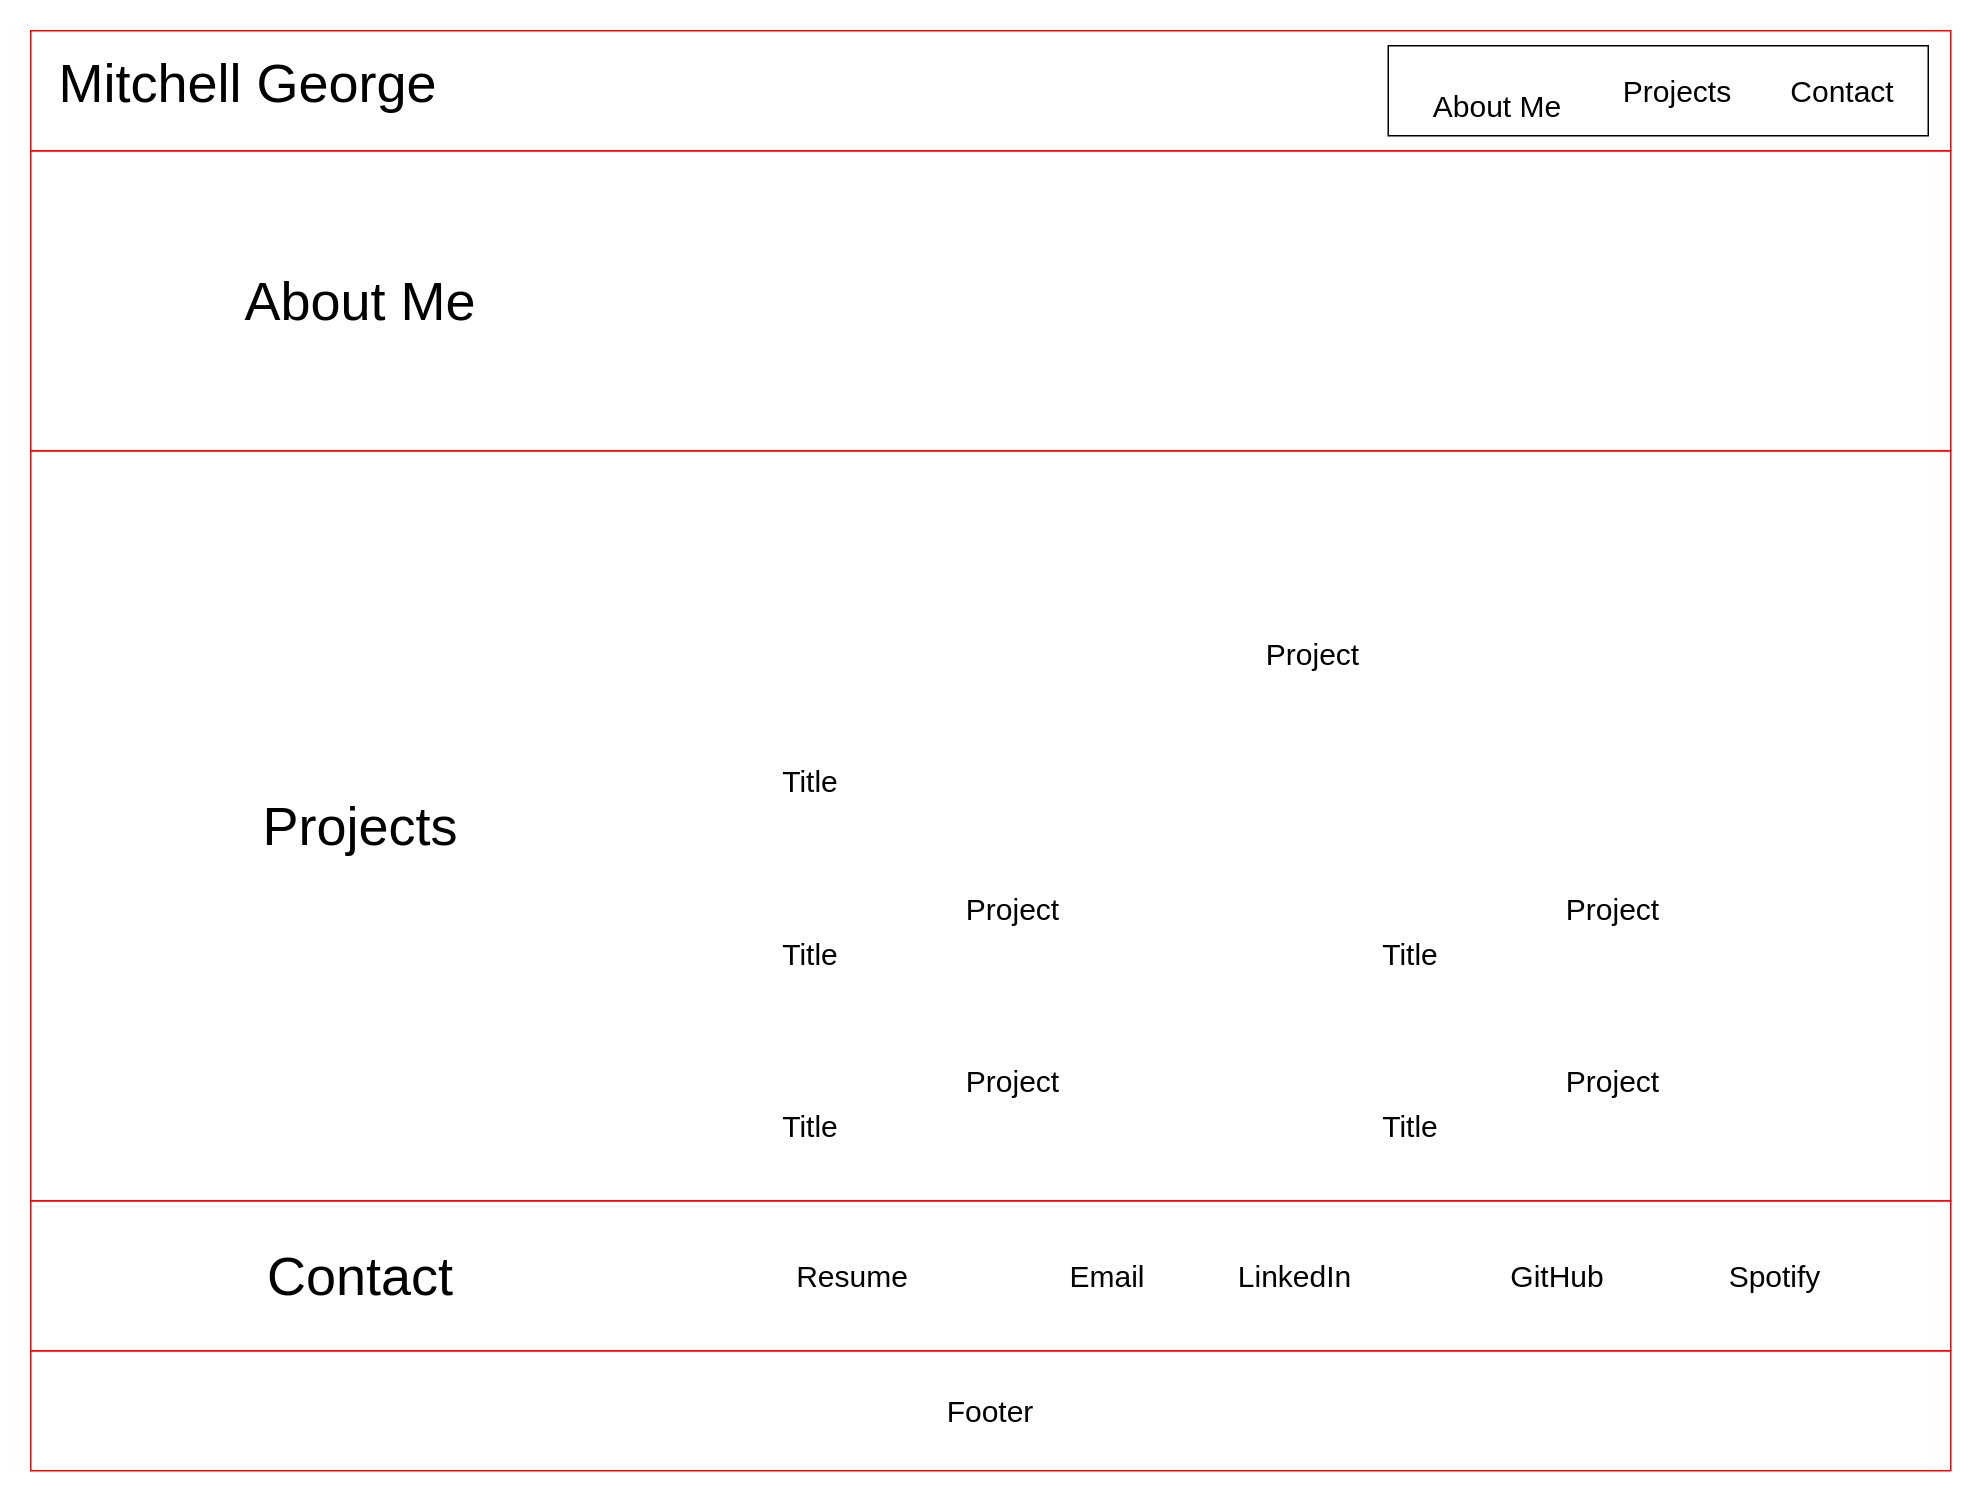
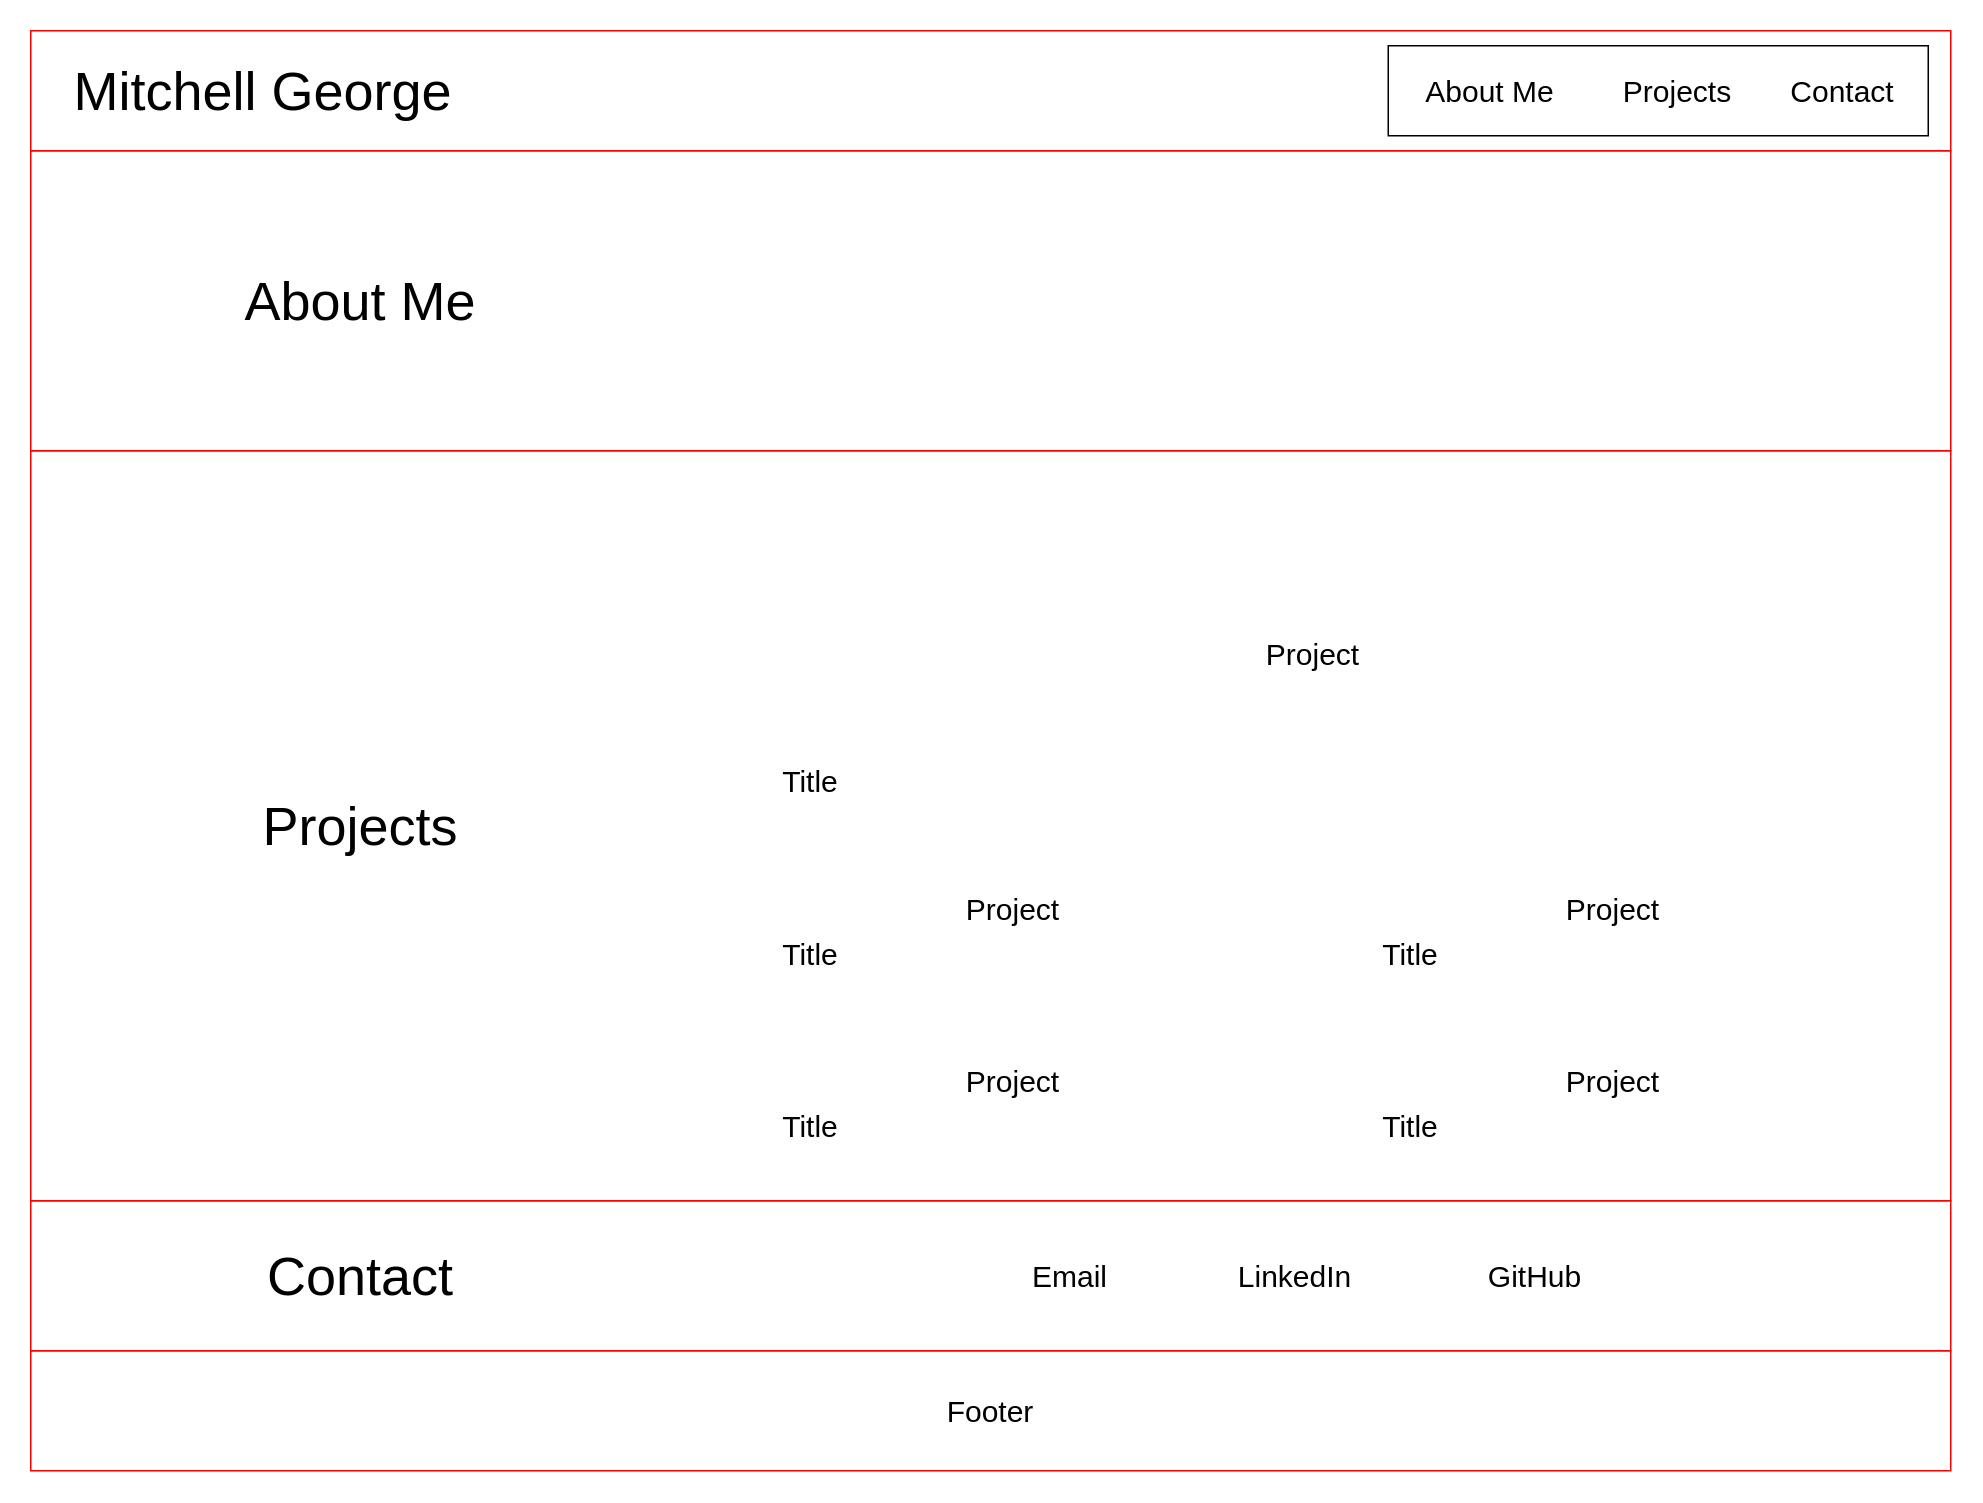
node "Mitchell George": moved (248, 83) -> (263, 91)
node "About Me": moved (1497, 106) -> (1490, 91)
node "Resume": removed
node "Email": moved (1107, 1276) -> (1070, 1276)
node "GitHub": size 180x45 -> 135x45
node "Spotify": removed
